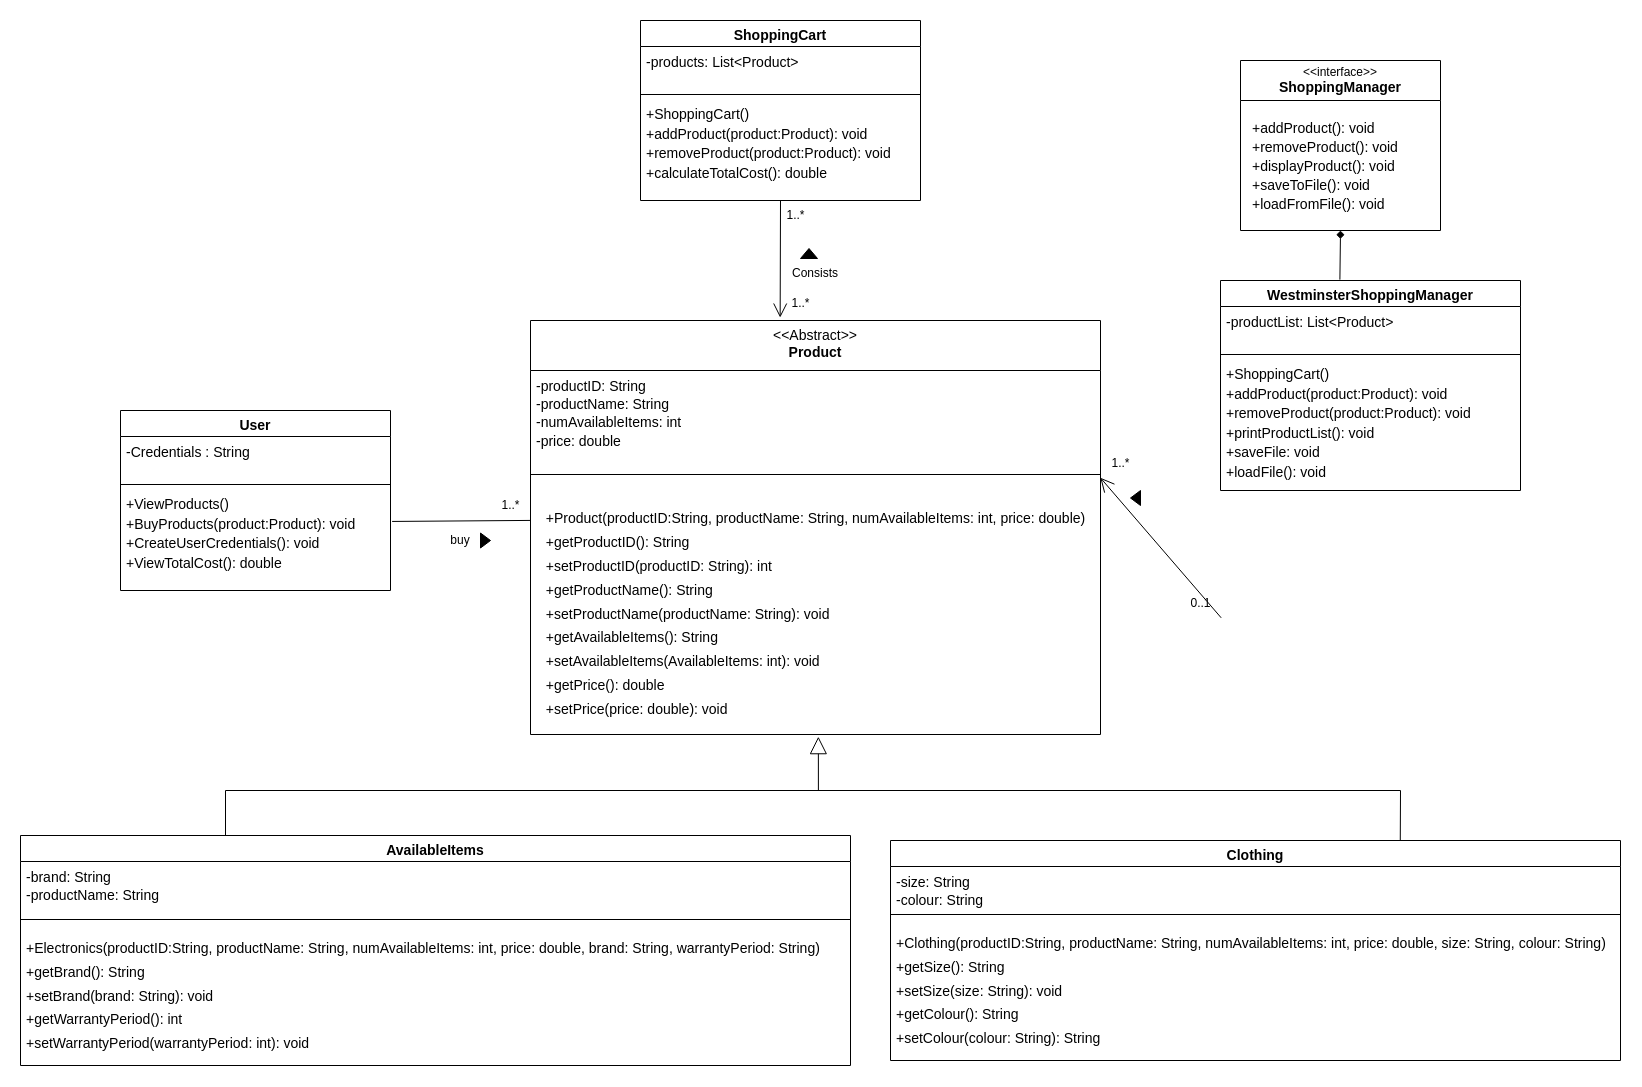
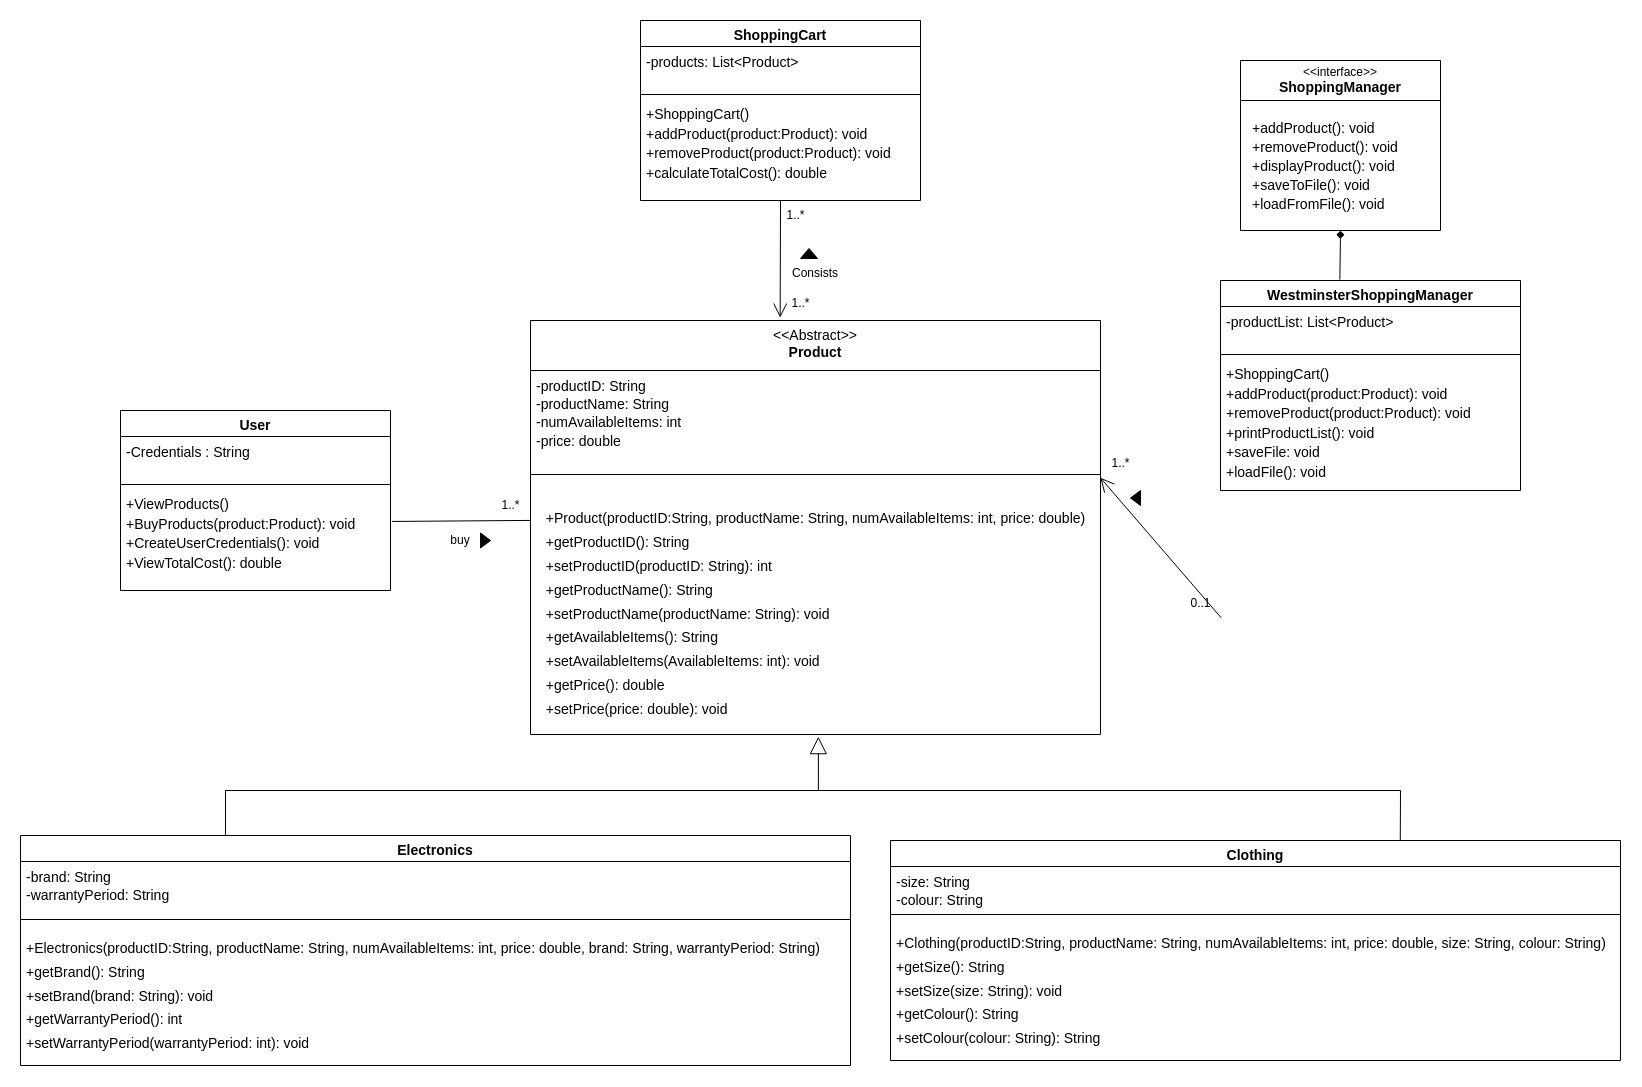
node "AvailableItems": label "AvailableItems" -> "Electronics"
node "-brand: String -productName: String": label "-brand: String -productName: String" -> "-brand: String -warrantyPeriod: String"
